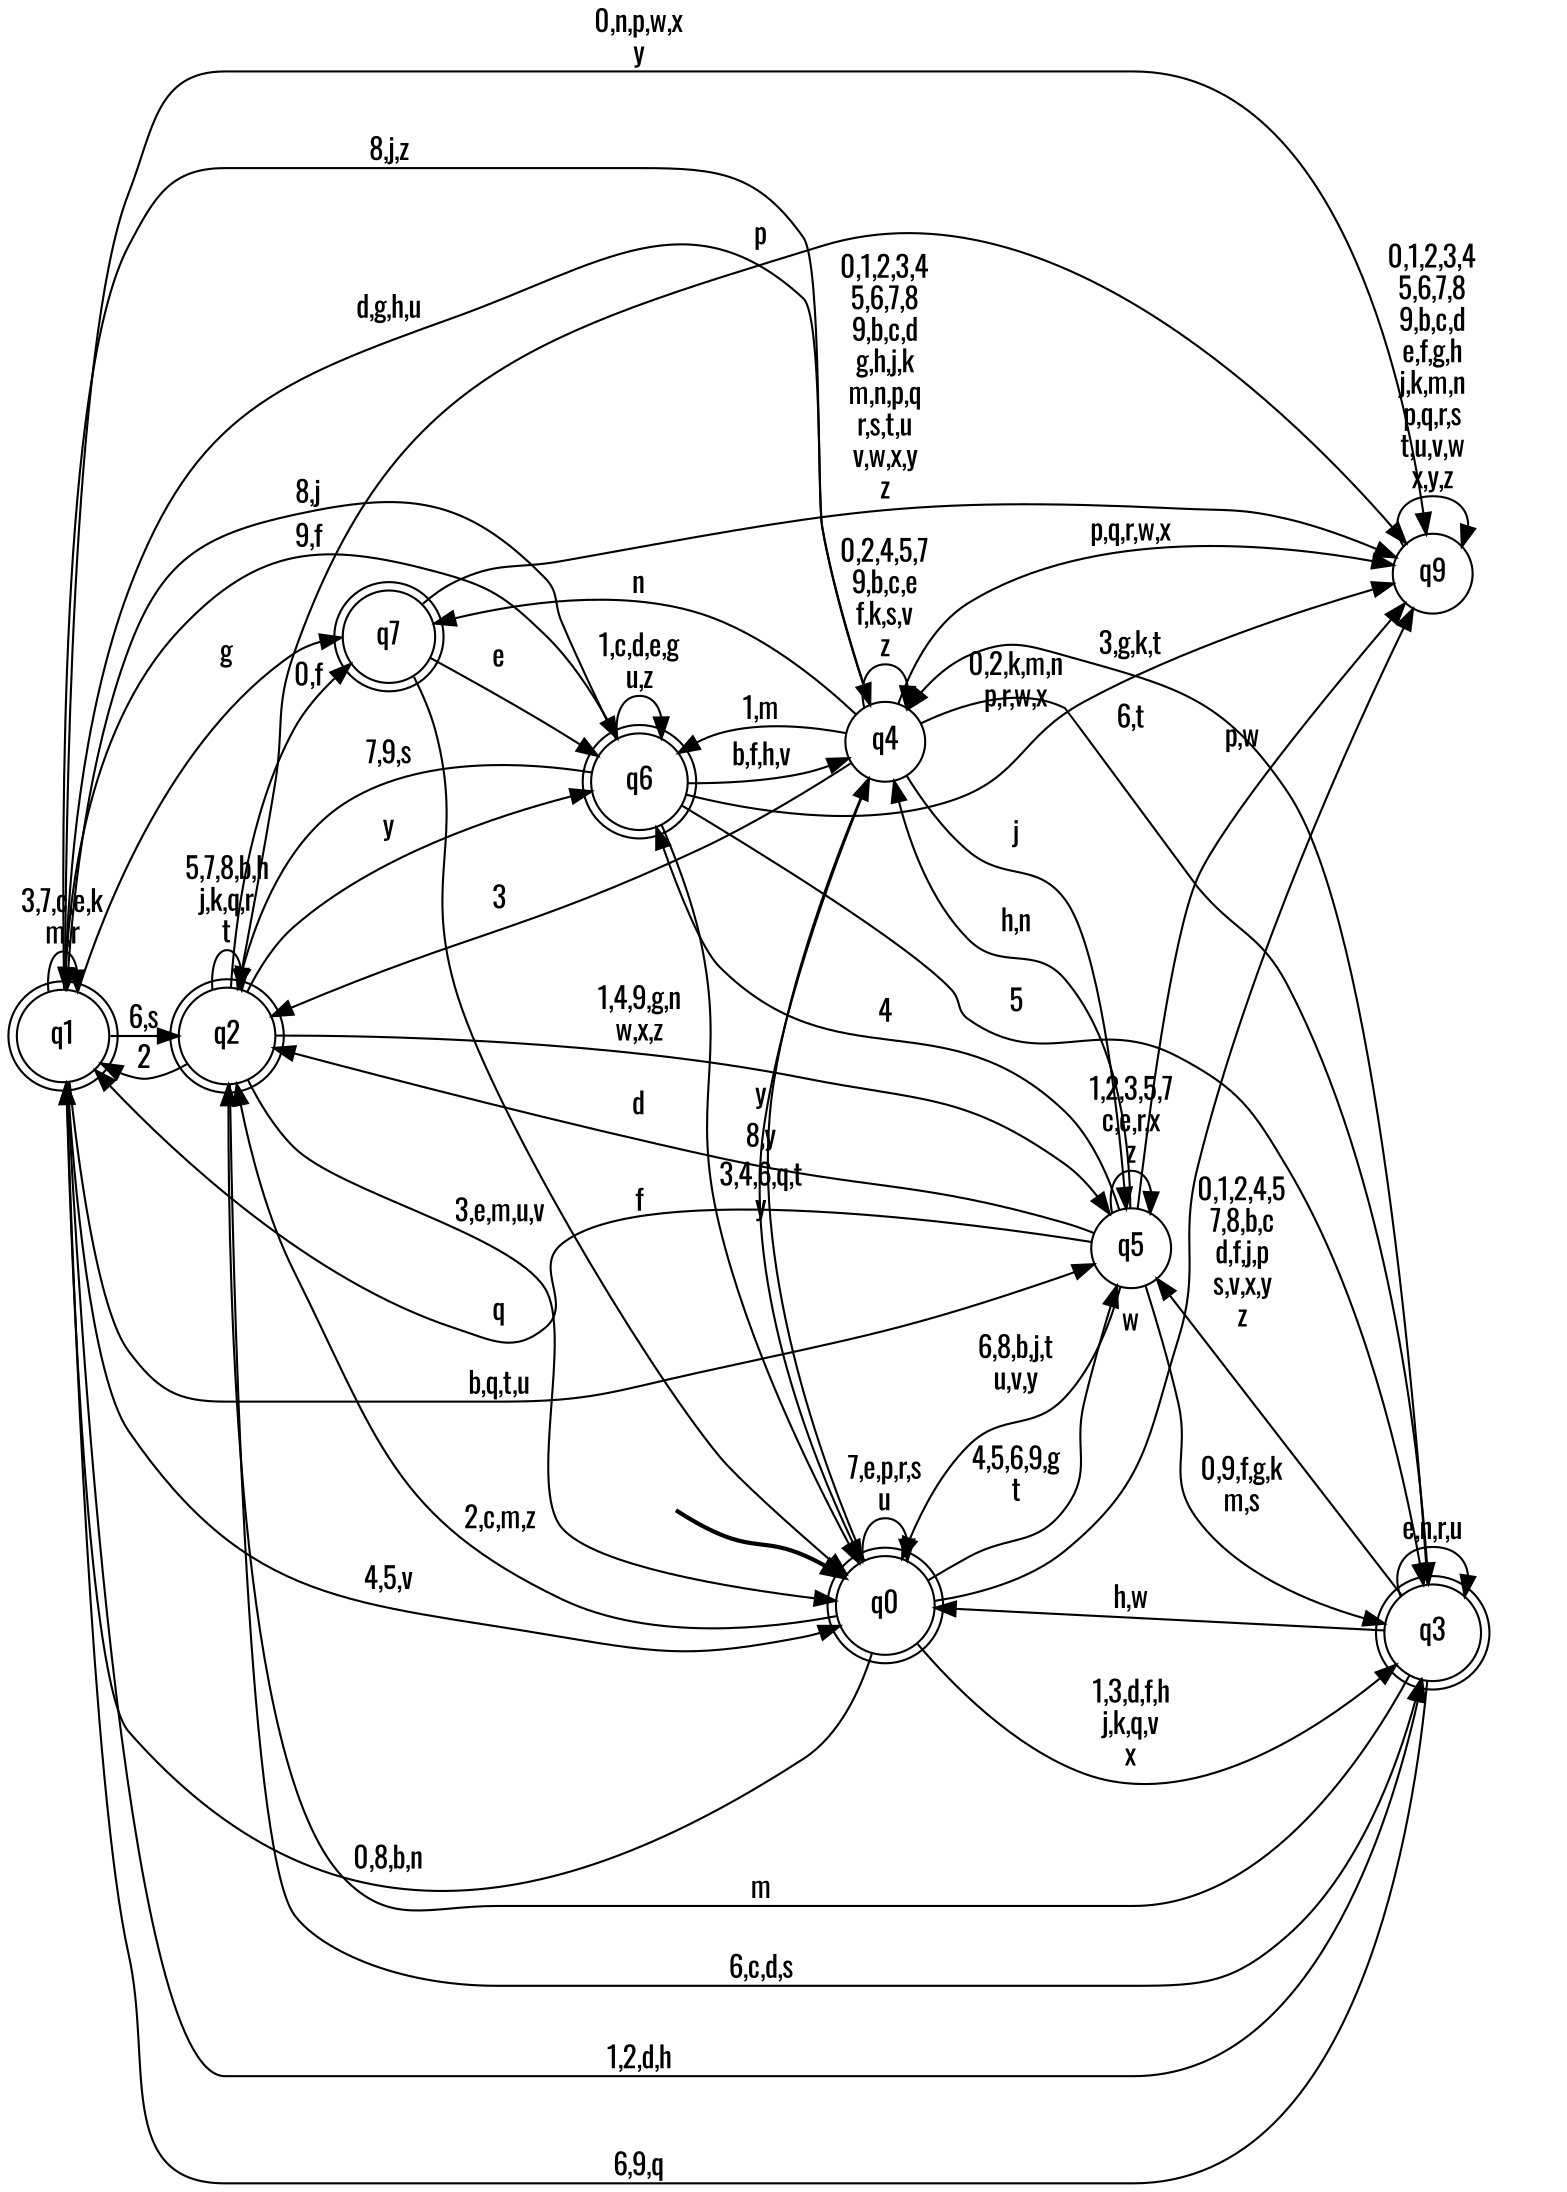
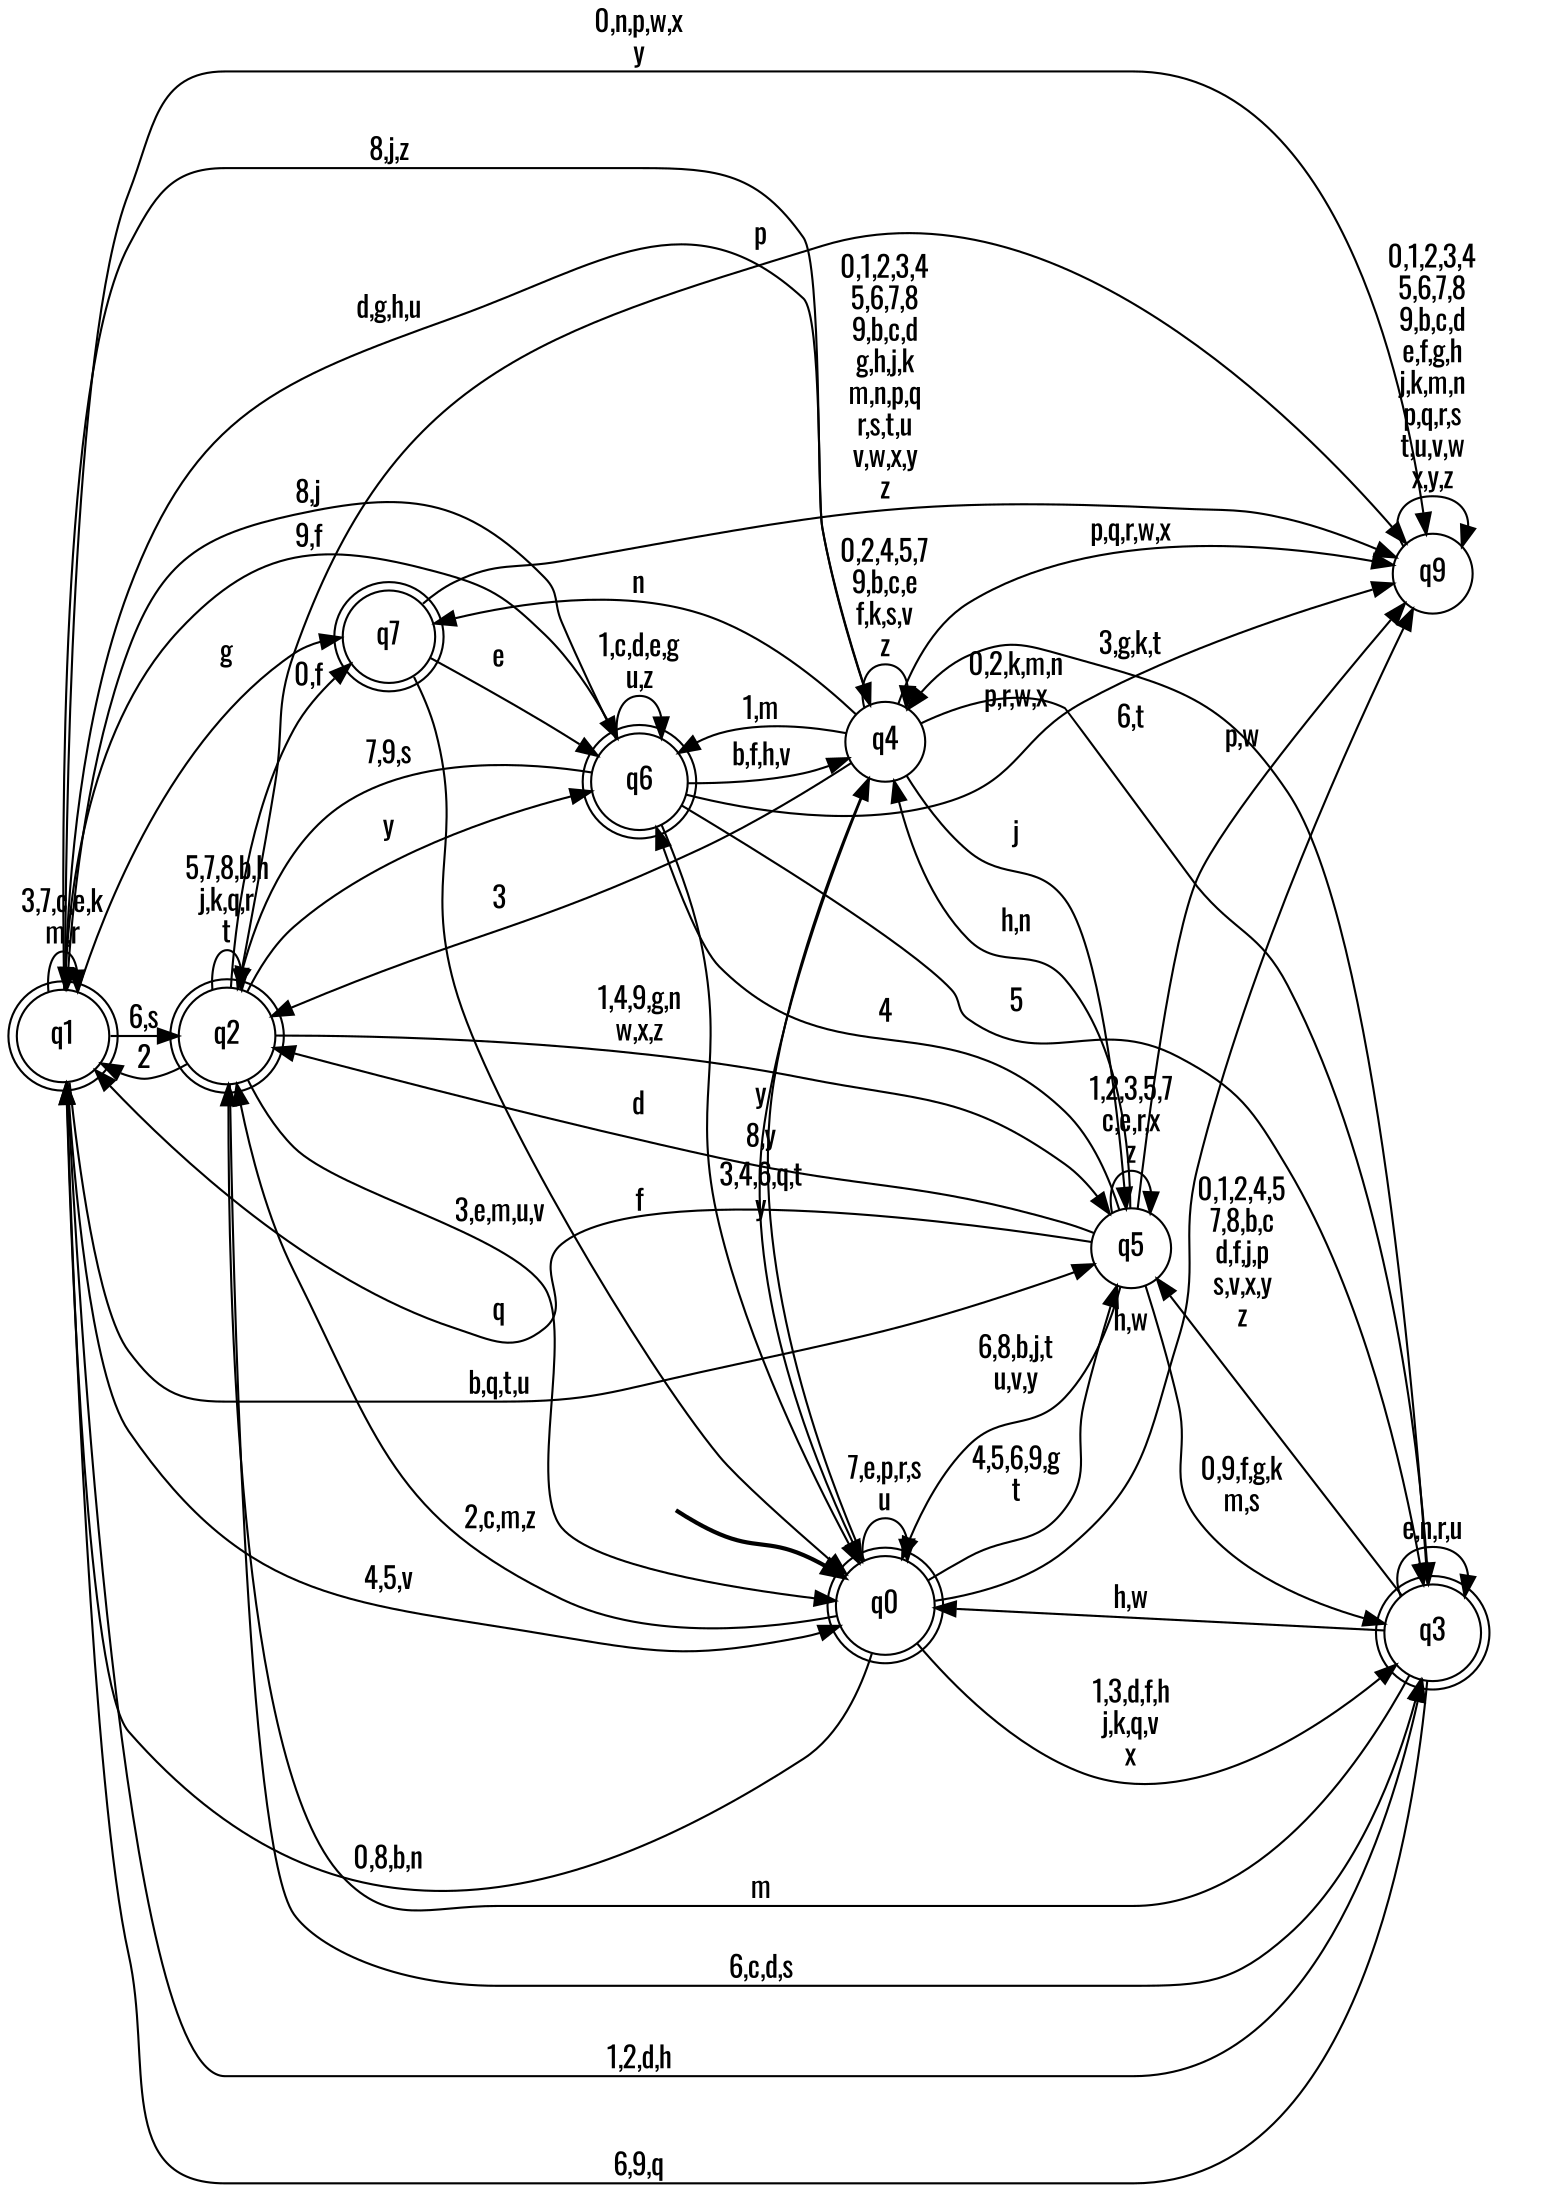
edge "q0" -> "q9": label "w" -> "h,w"
